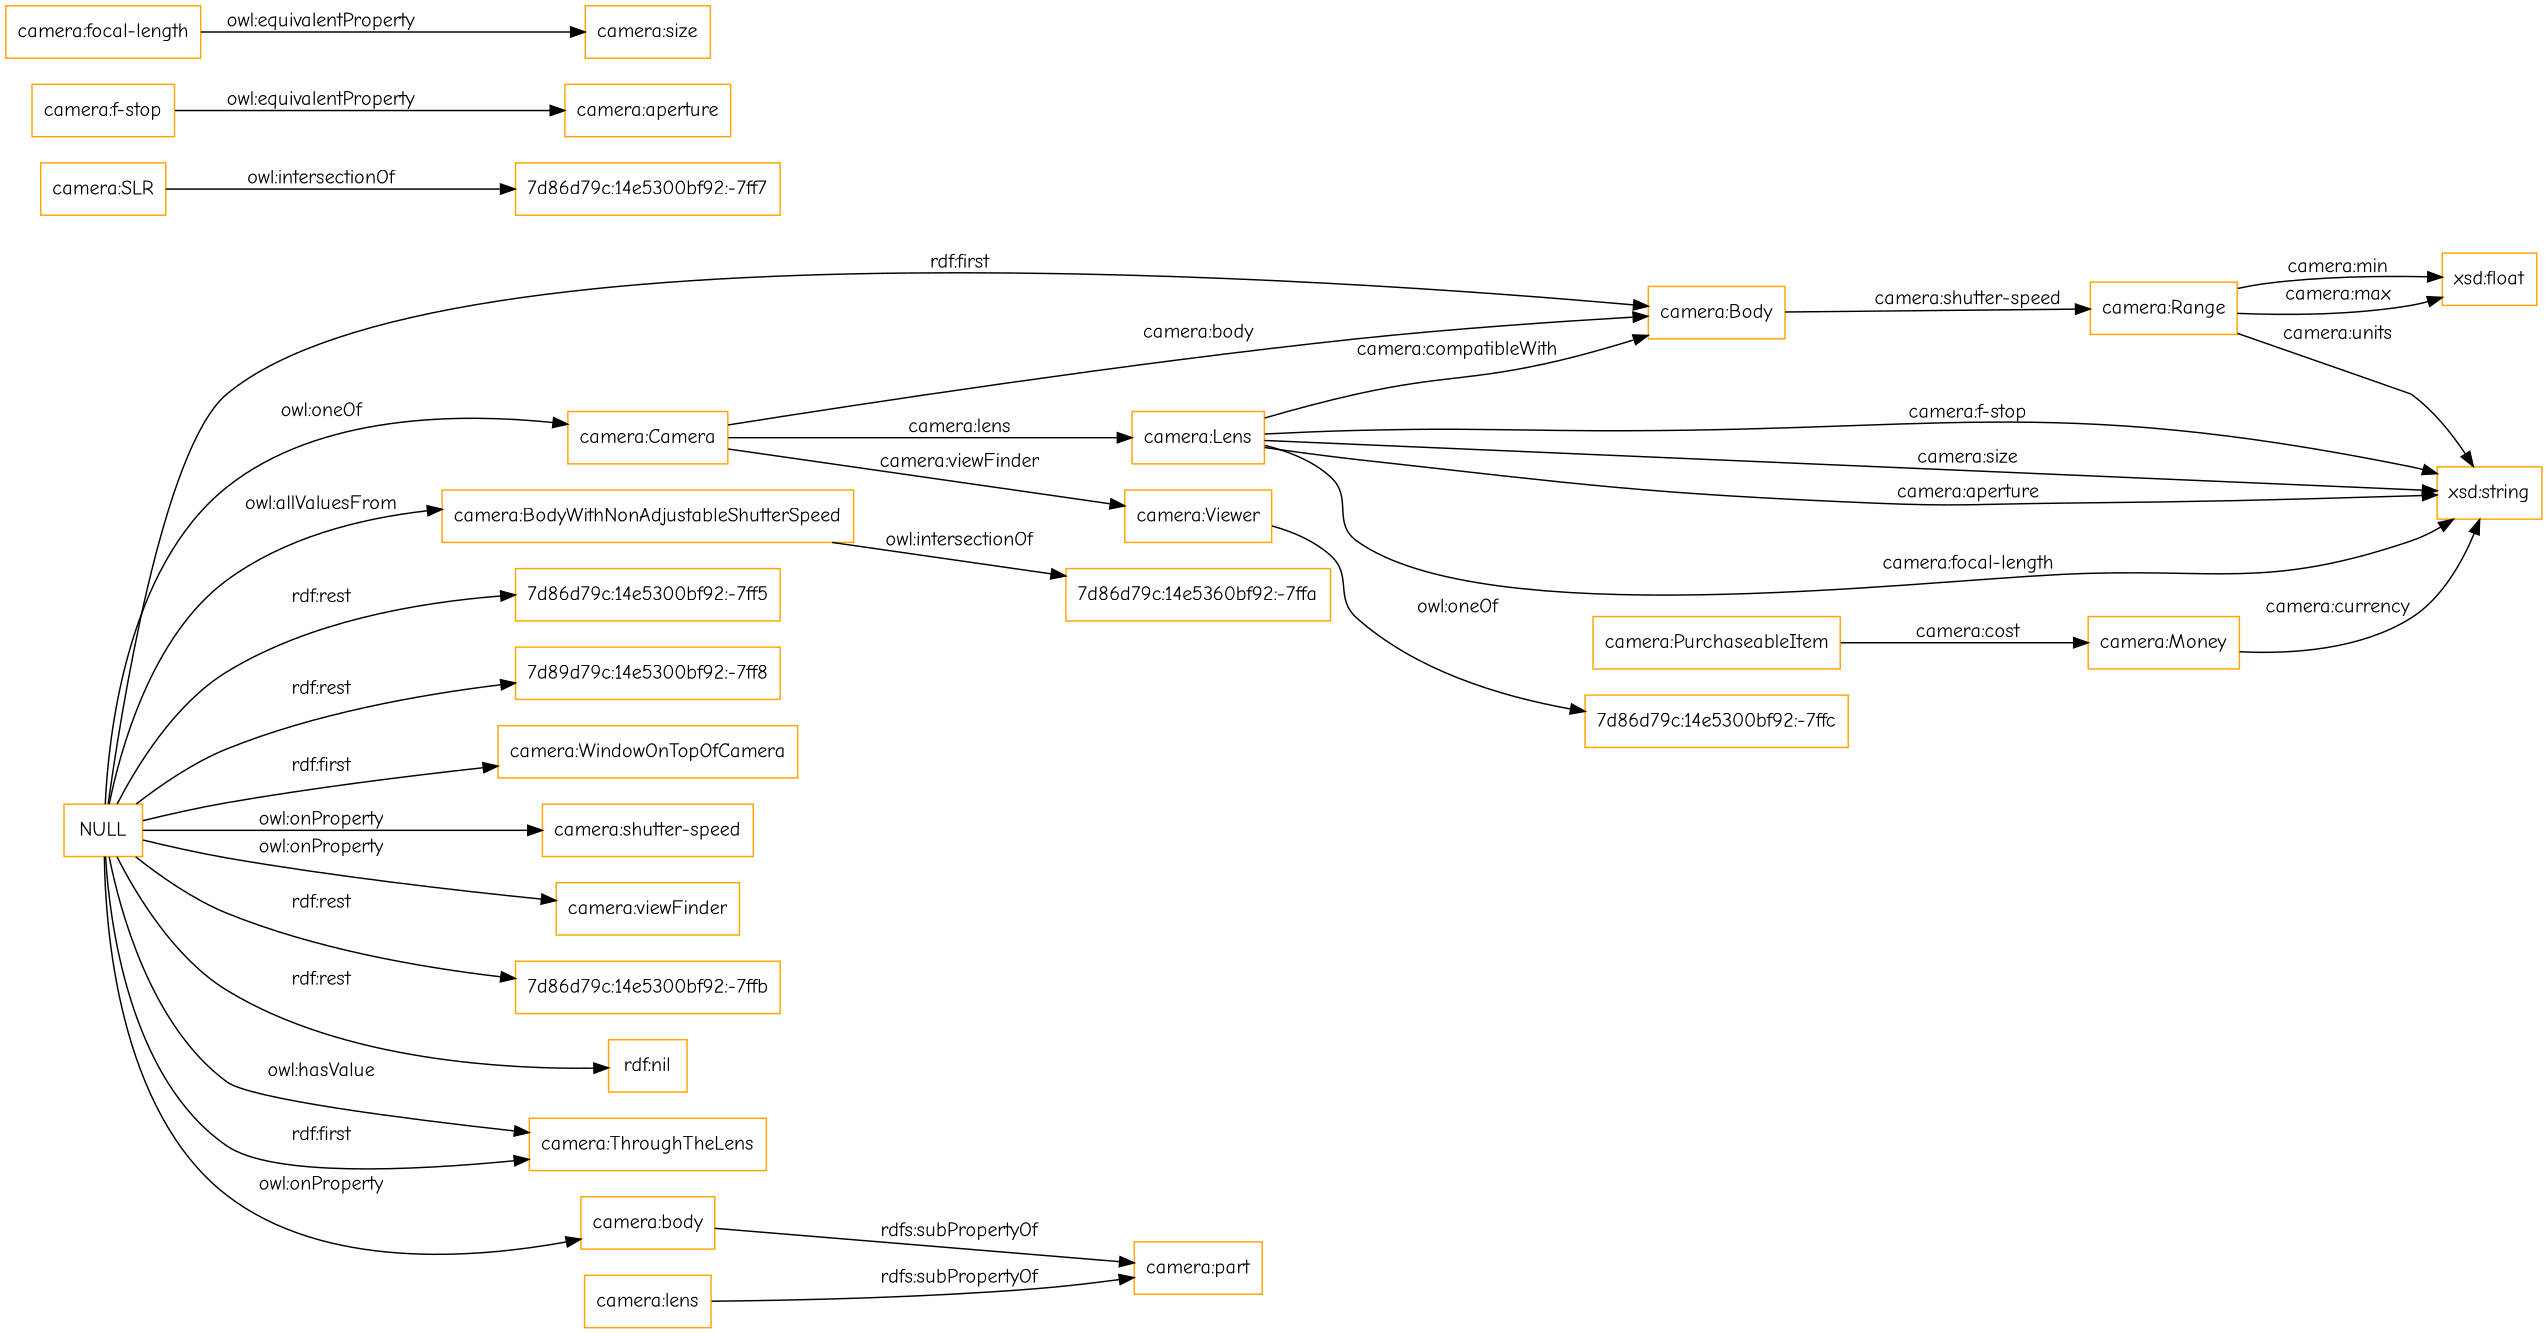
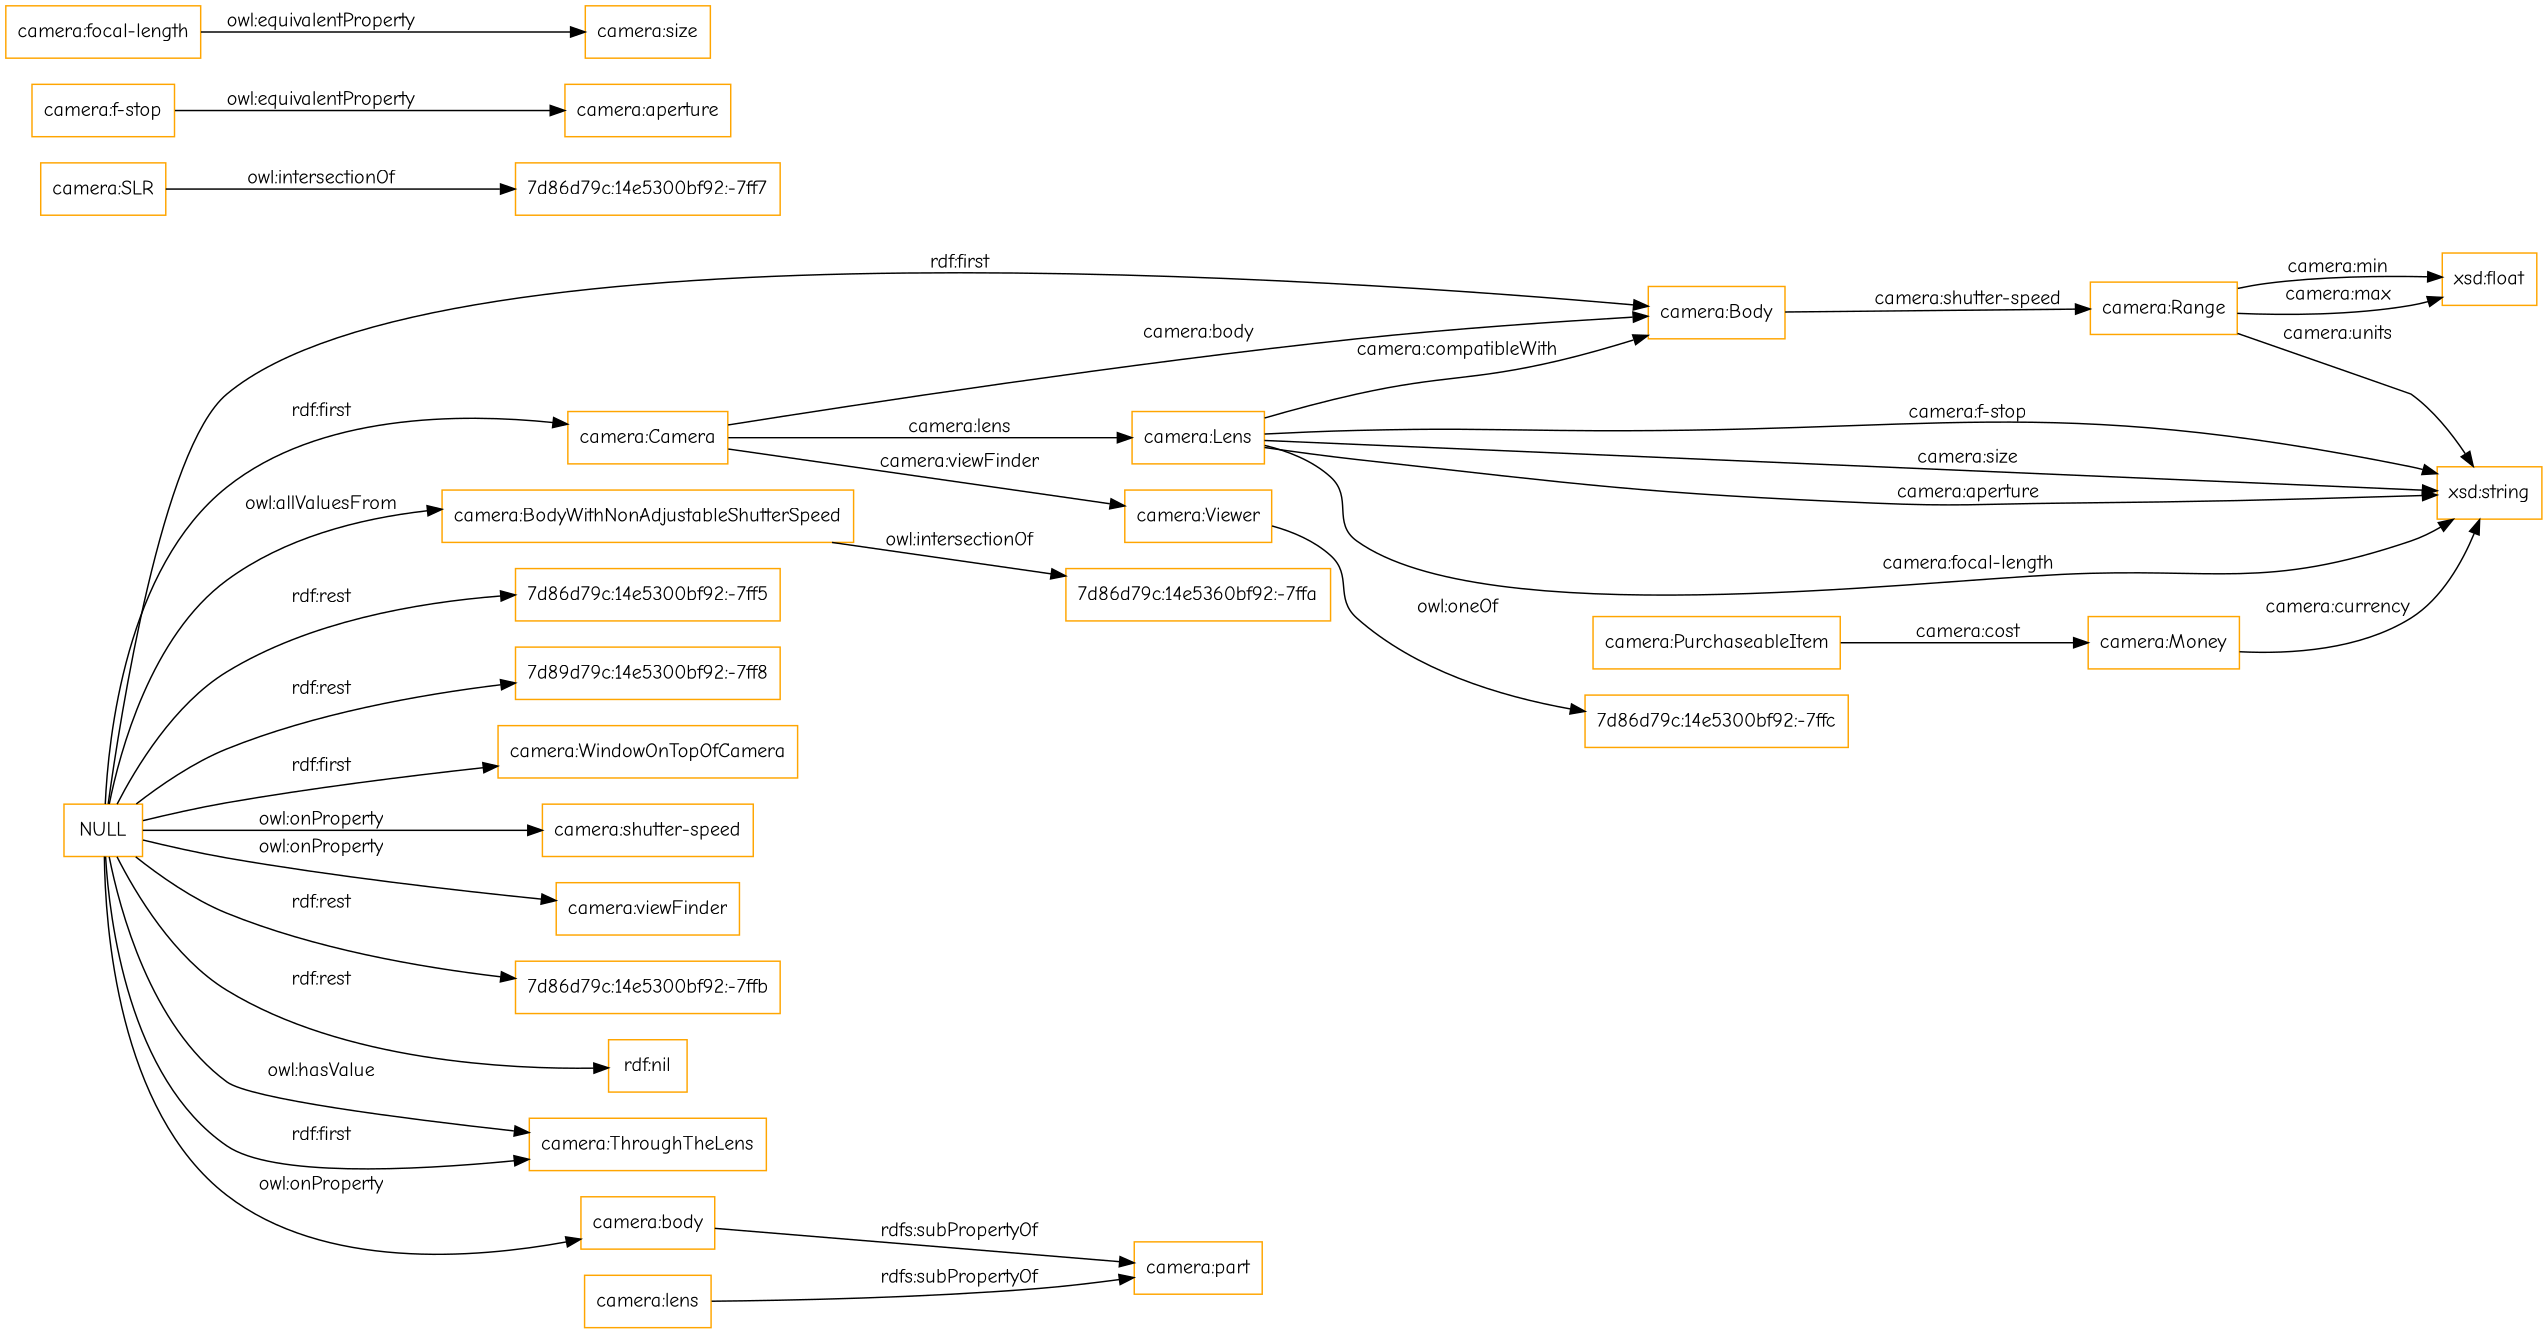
edge "NULL" -> "camera:Camera": label "owl:oneOf" -> "rdf:first"
